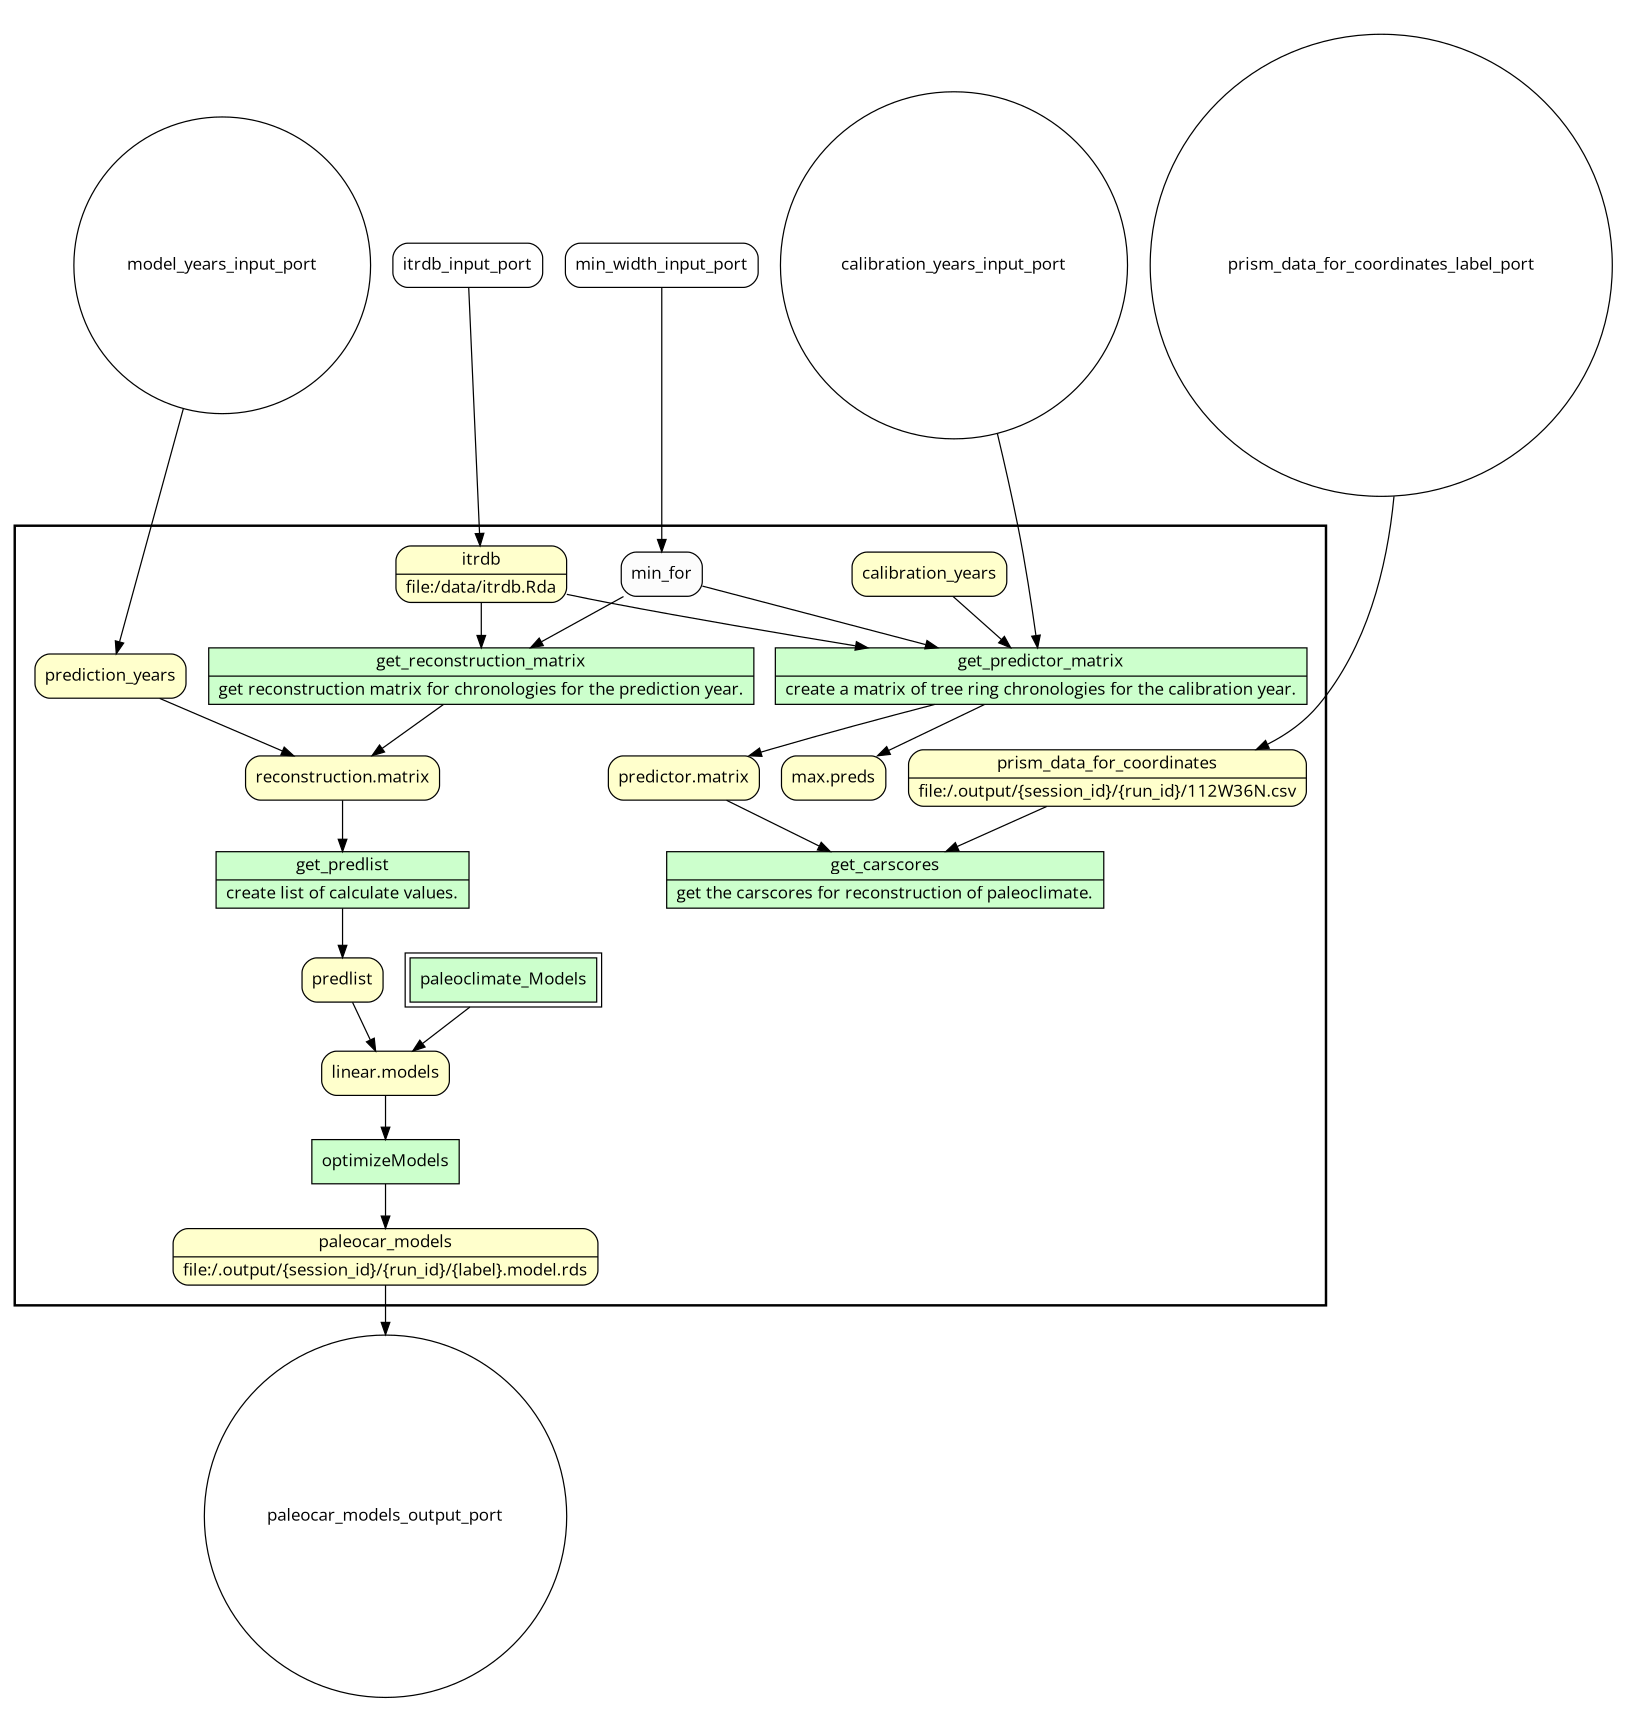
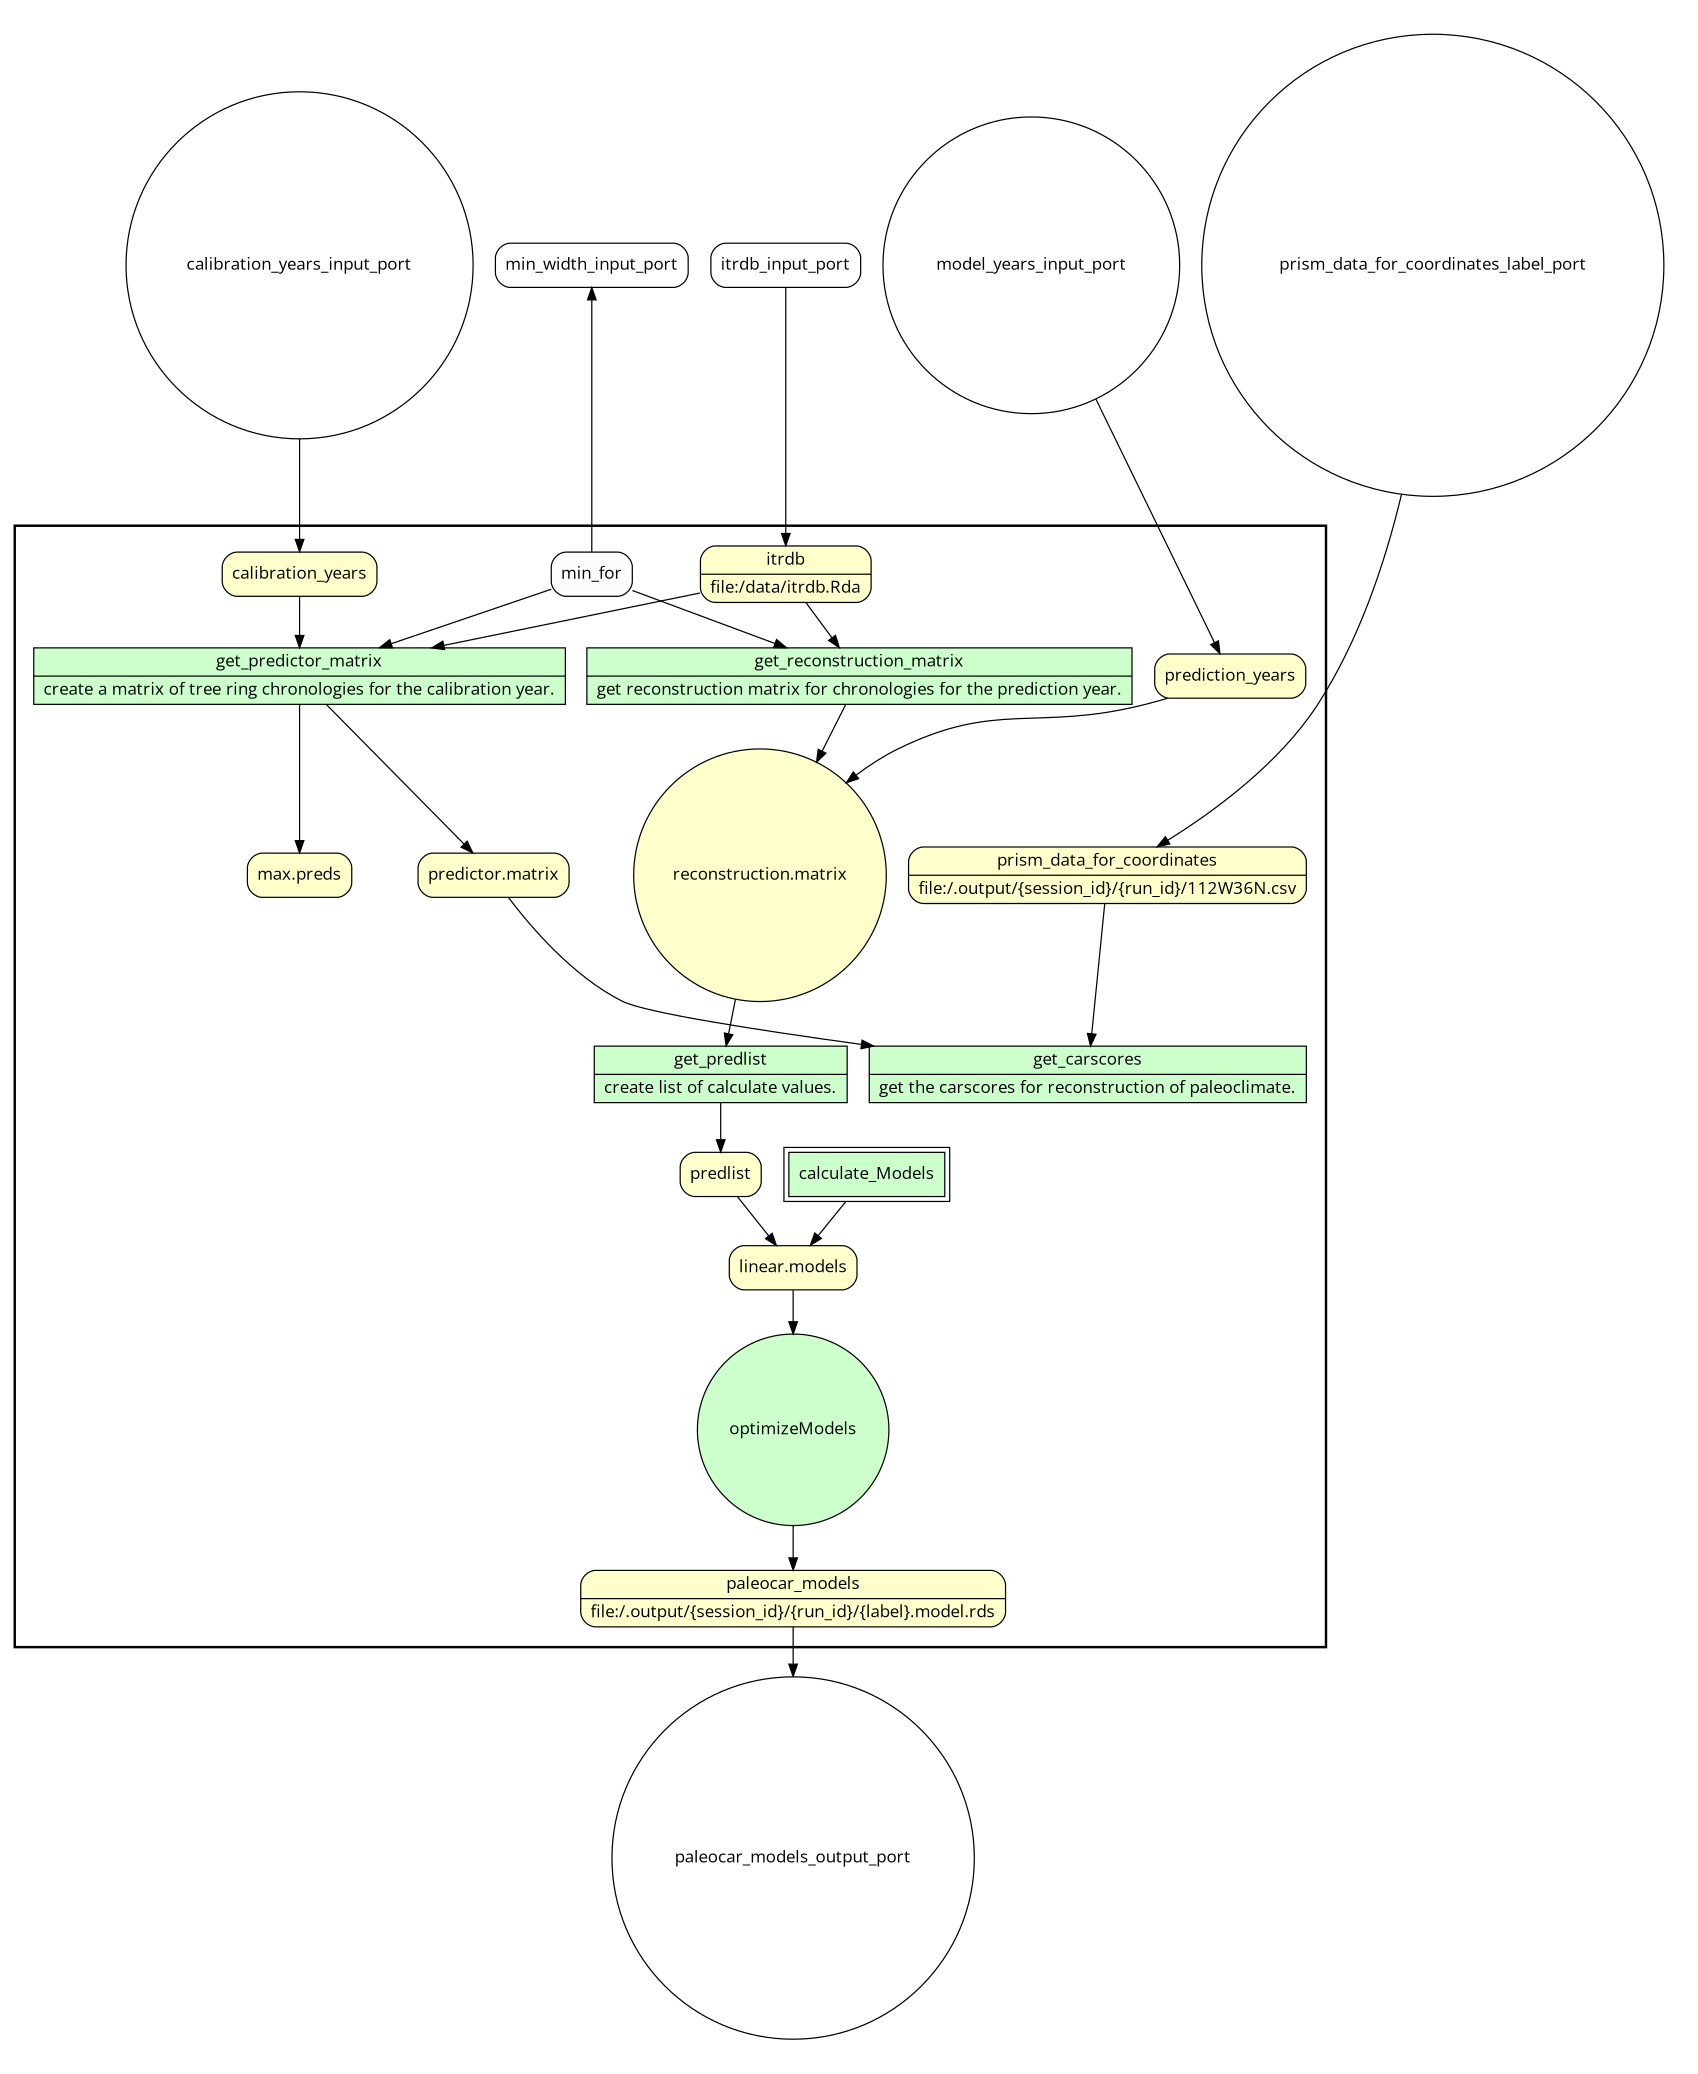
edge "min_width_input_port" -> "min_for": reversed
edge "calibration_years_input_port" -> "get_predictor_matrix": now "calibration_years_input_port" -> "calibration_years"
node "reconstruction.matrix": shape box -> circle
node "paleoclimate_Models": label "paleoclimate_Models" -> "calculate_Models"
node "optimizeModels": shape box -> circle
